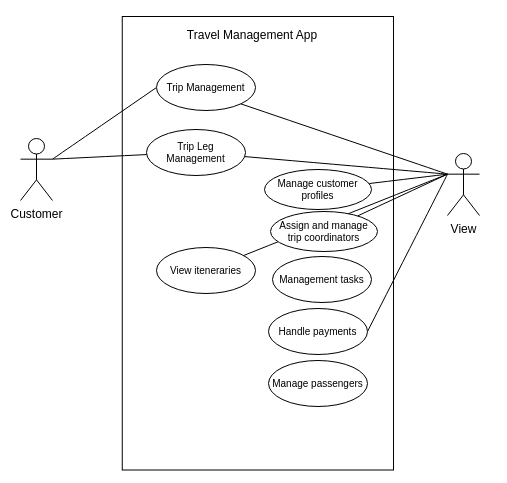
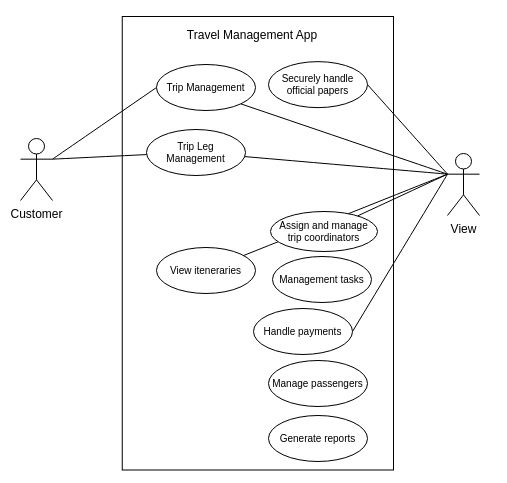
node "Securely handle official papers": added
edge "Securely handle official papers" -- "View": added
edge "View" -- "Manage customer profiles": removed
node "Manage customer profiles": removed
node "Handle payments": moved (318, 332) -> (303, 332)
node "Generate reports": added
